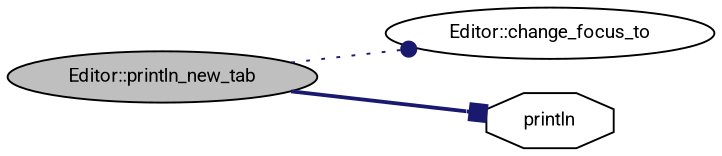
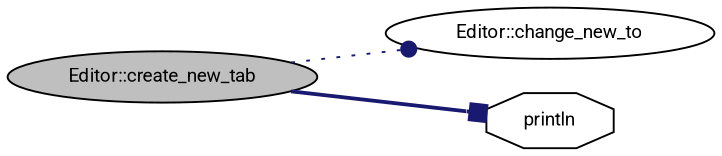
node "Editor::change_focus_to": label "Editor::change_focus_to" -> "Editor::change_new_to"
node "Editor::println_new_tab": label "Editor::println_new_tab" -> "Editor::create_new_tab"
